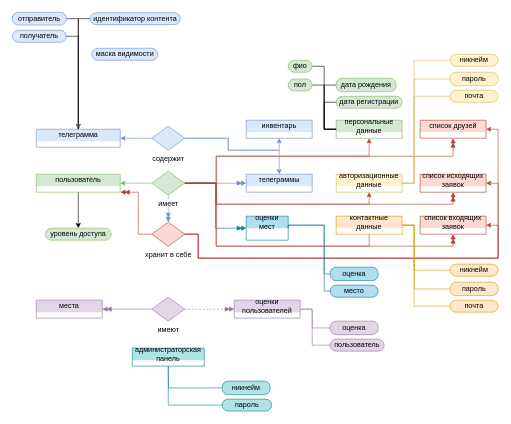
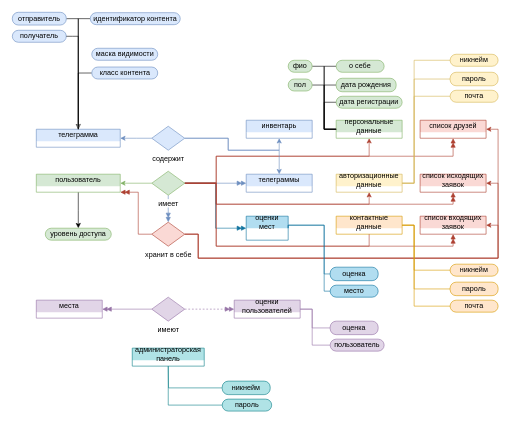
edge "о себе" -- "персональные данные": added
node "о себе": added
edge "класс контента" -- "телеграмма": added
node "класс контента": added
